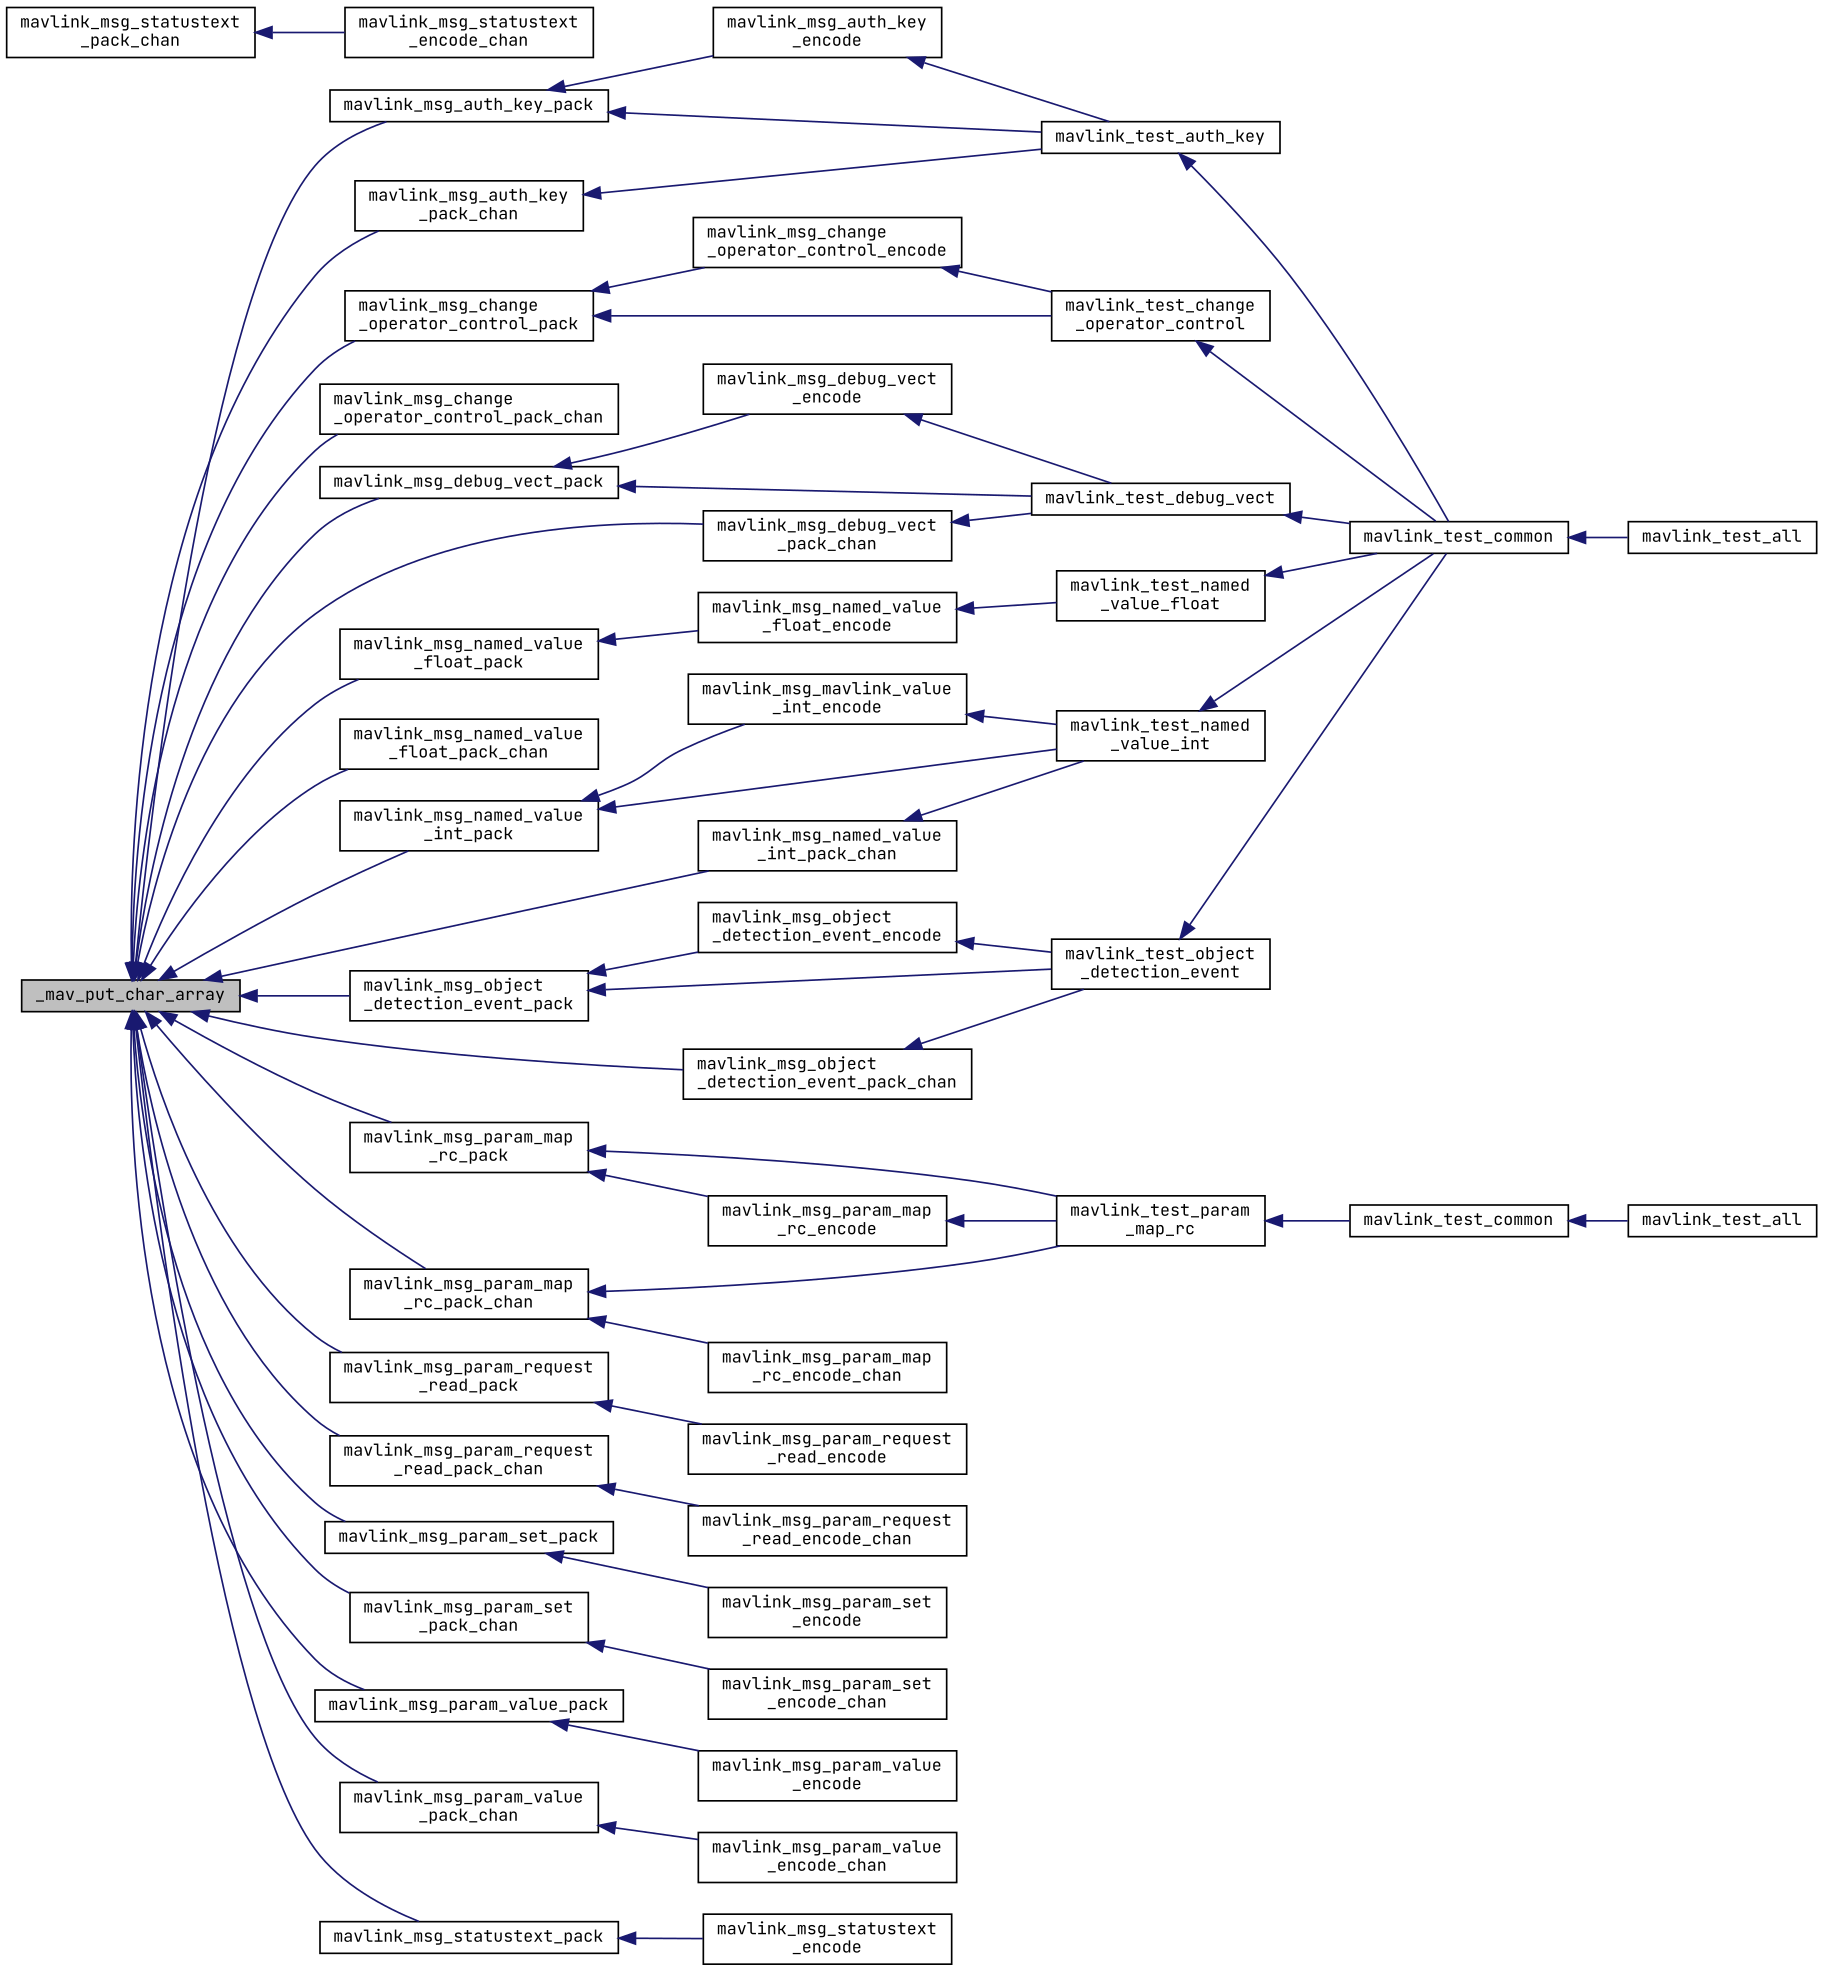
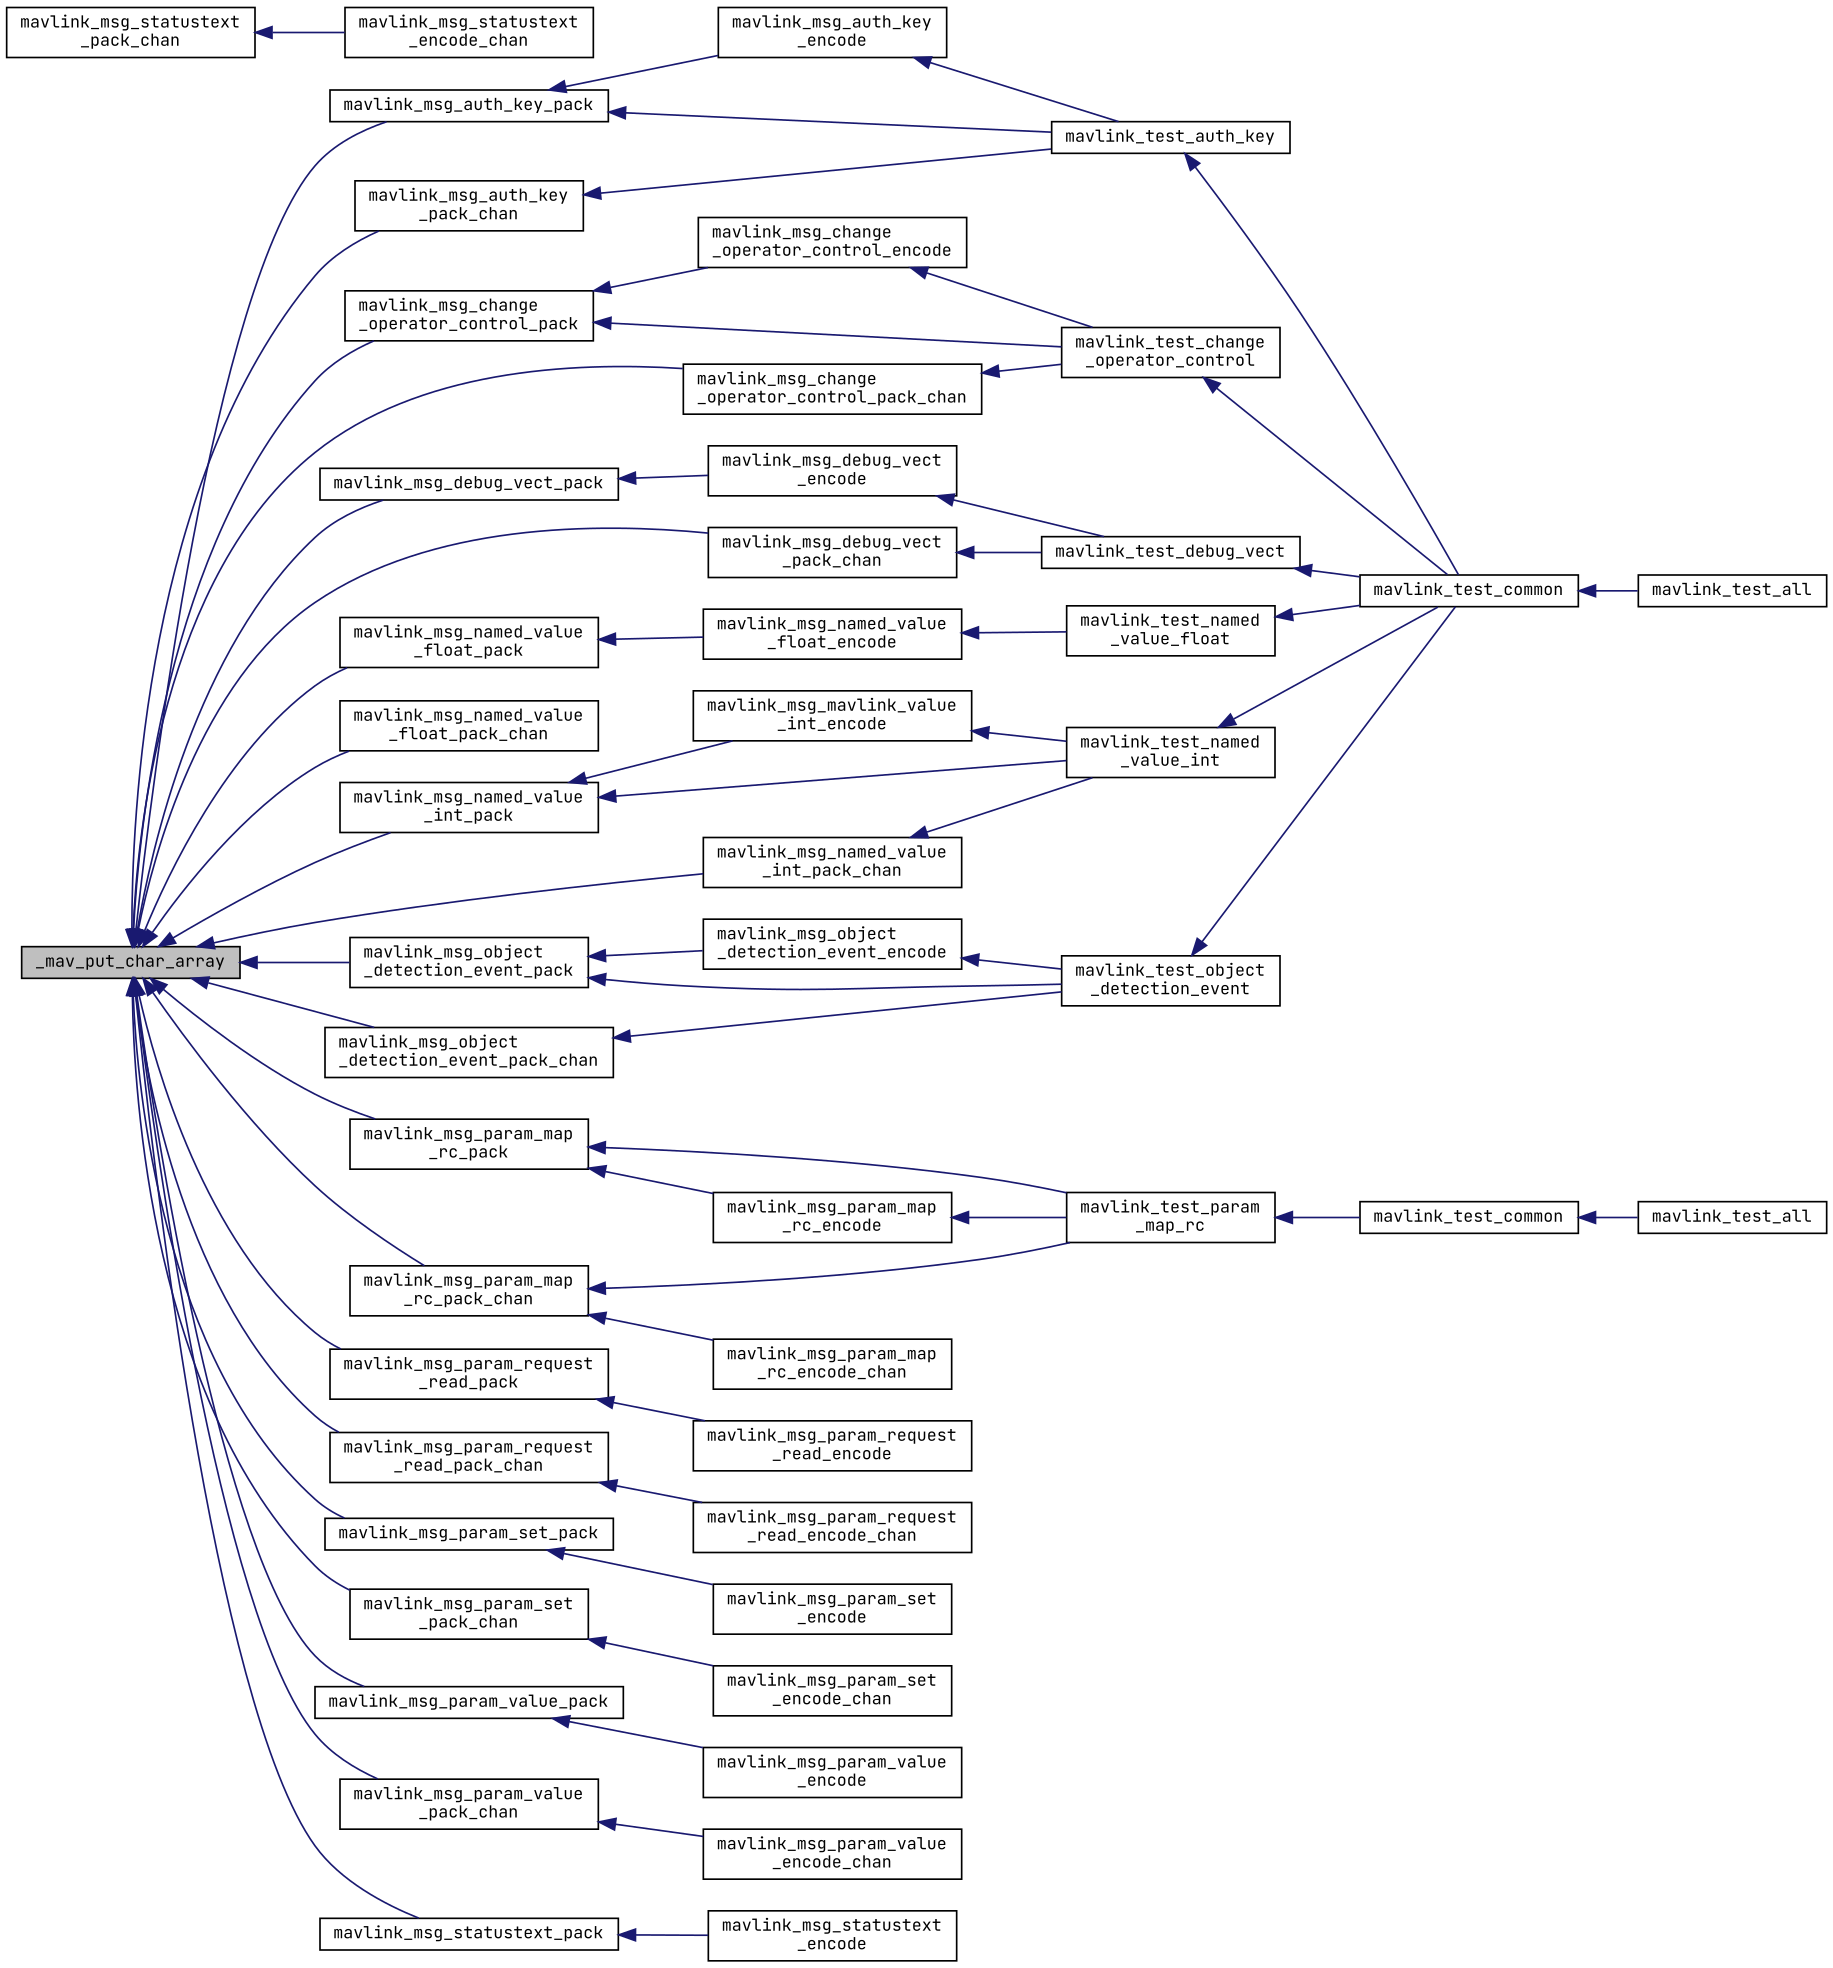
edge "mavlink_test_change _operator_control" -> "mavlink_msg_change _operator_control_pack_chan": added
edge "mavlink_test_debug_vect" -> "mavlink_msg_debug_vect_pack": removed
